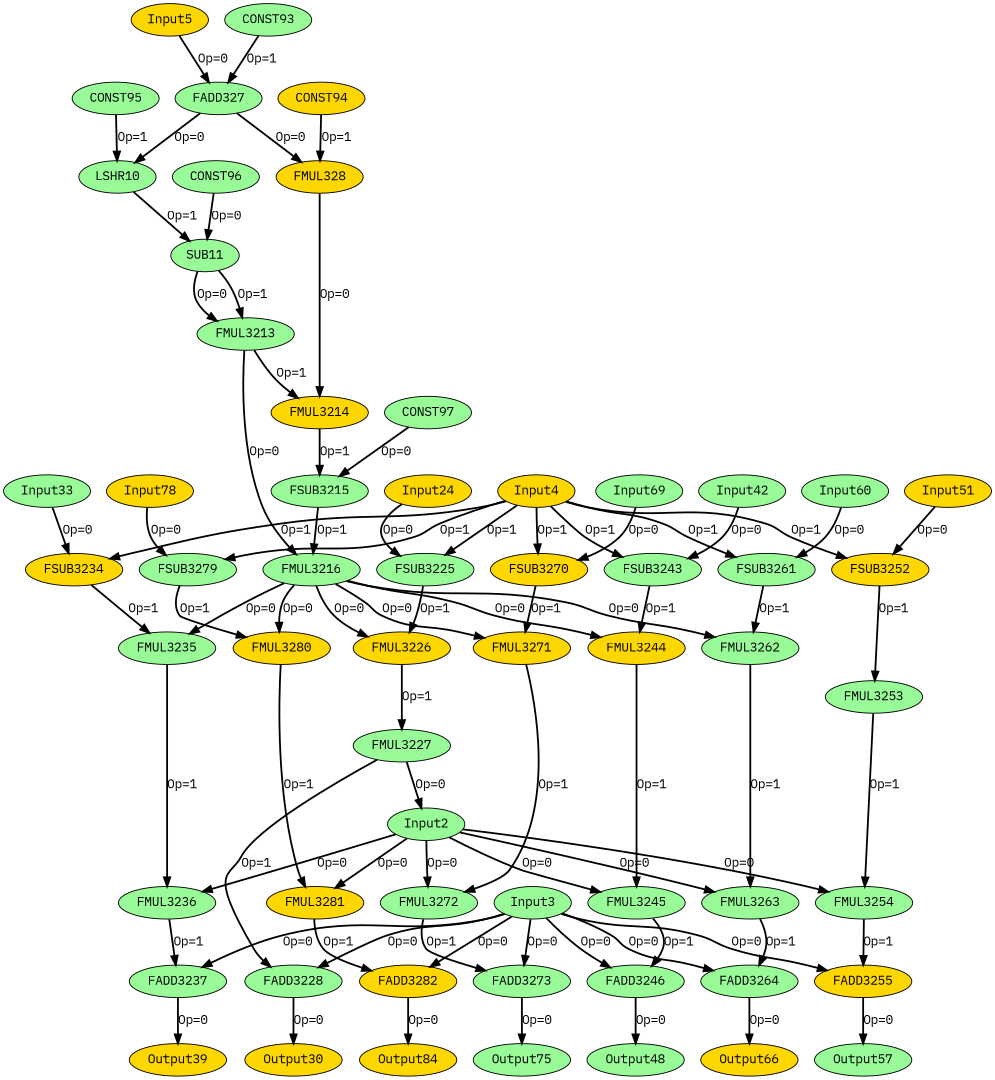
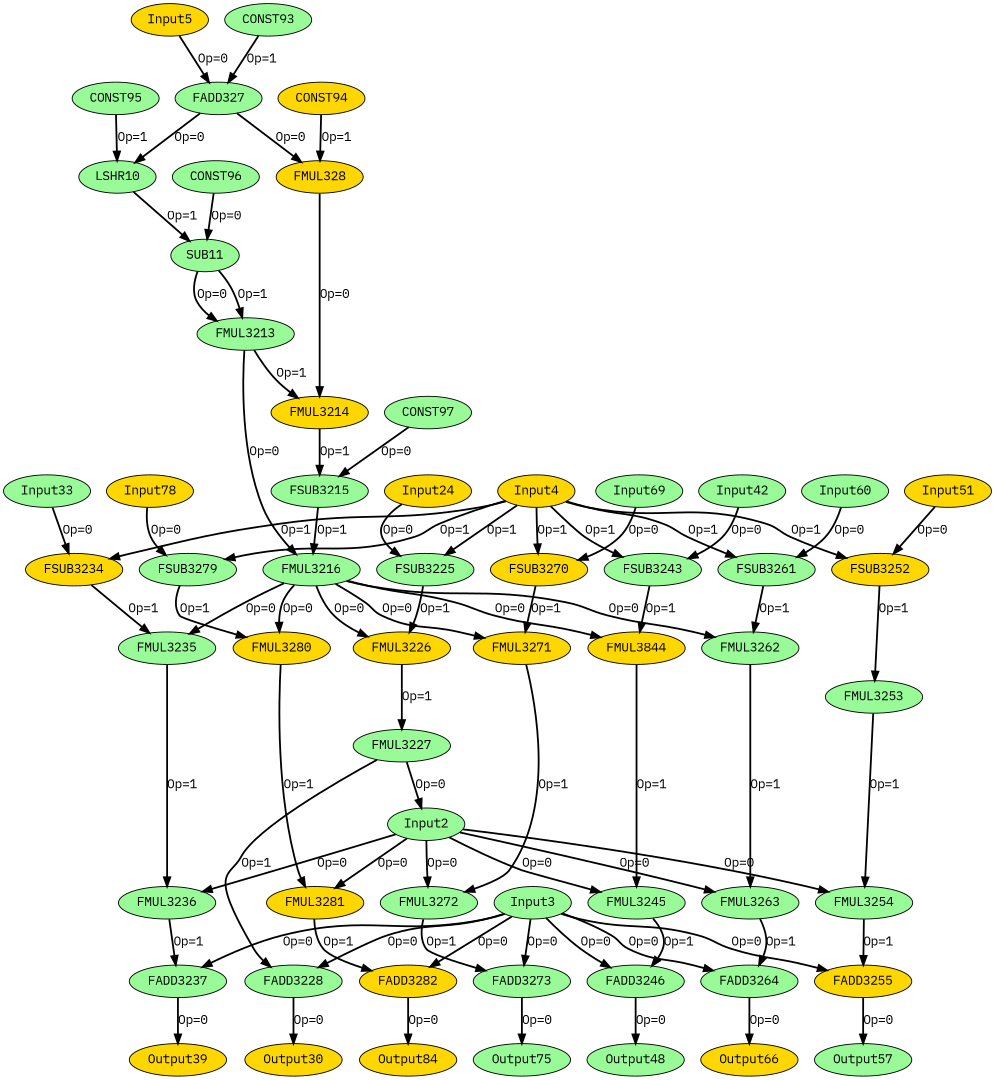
node "FMUL3244": label "FMUL3244" -> "FMUL3844"
